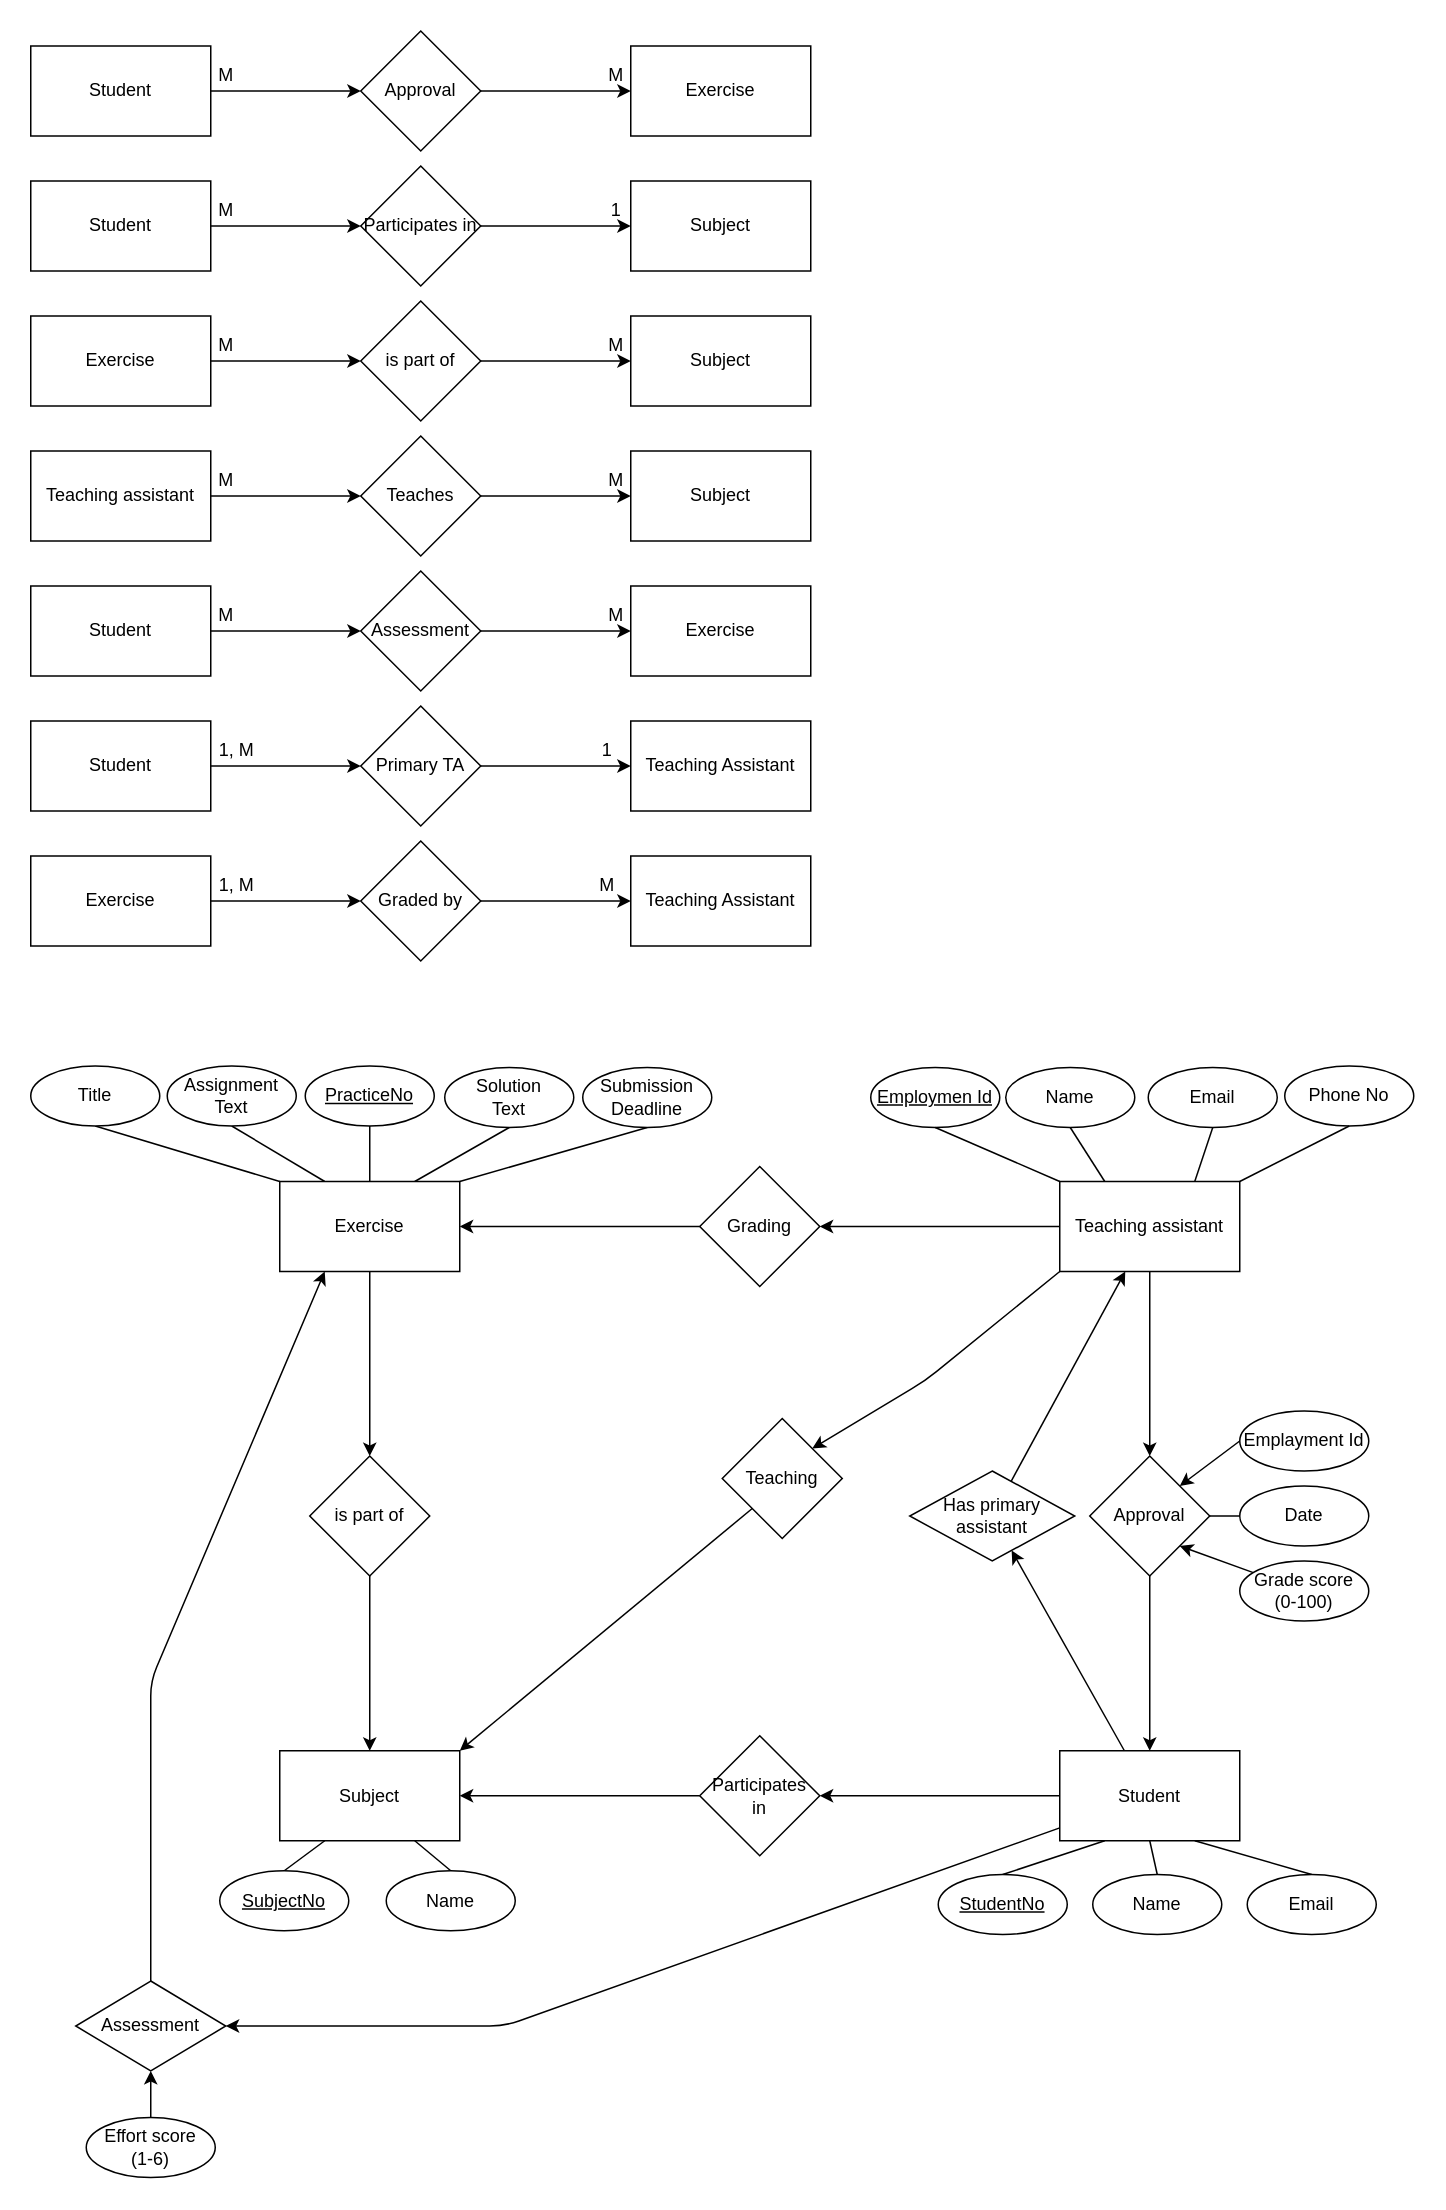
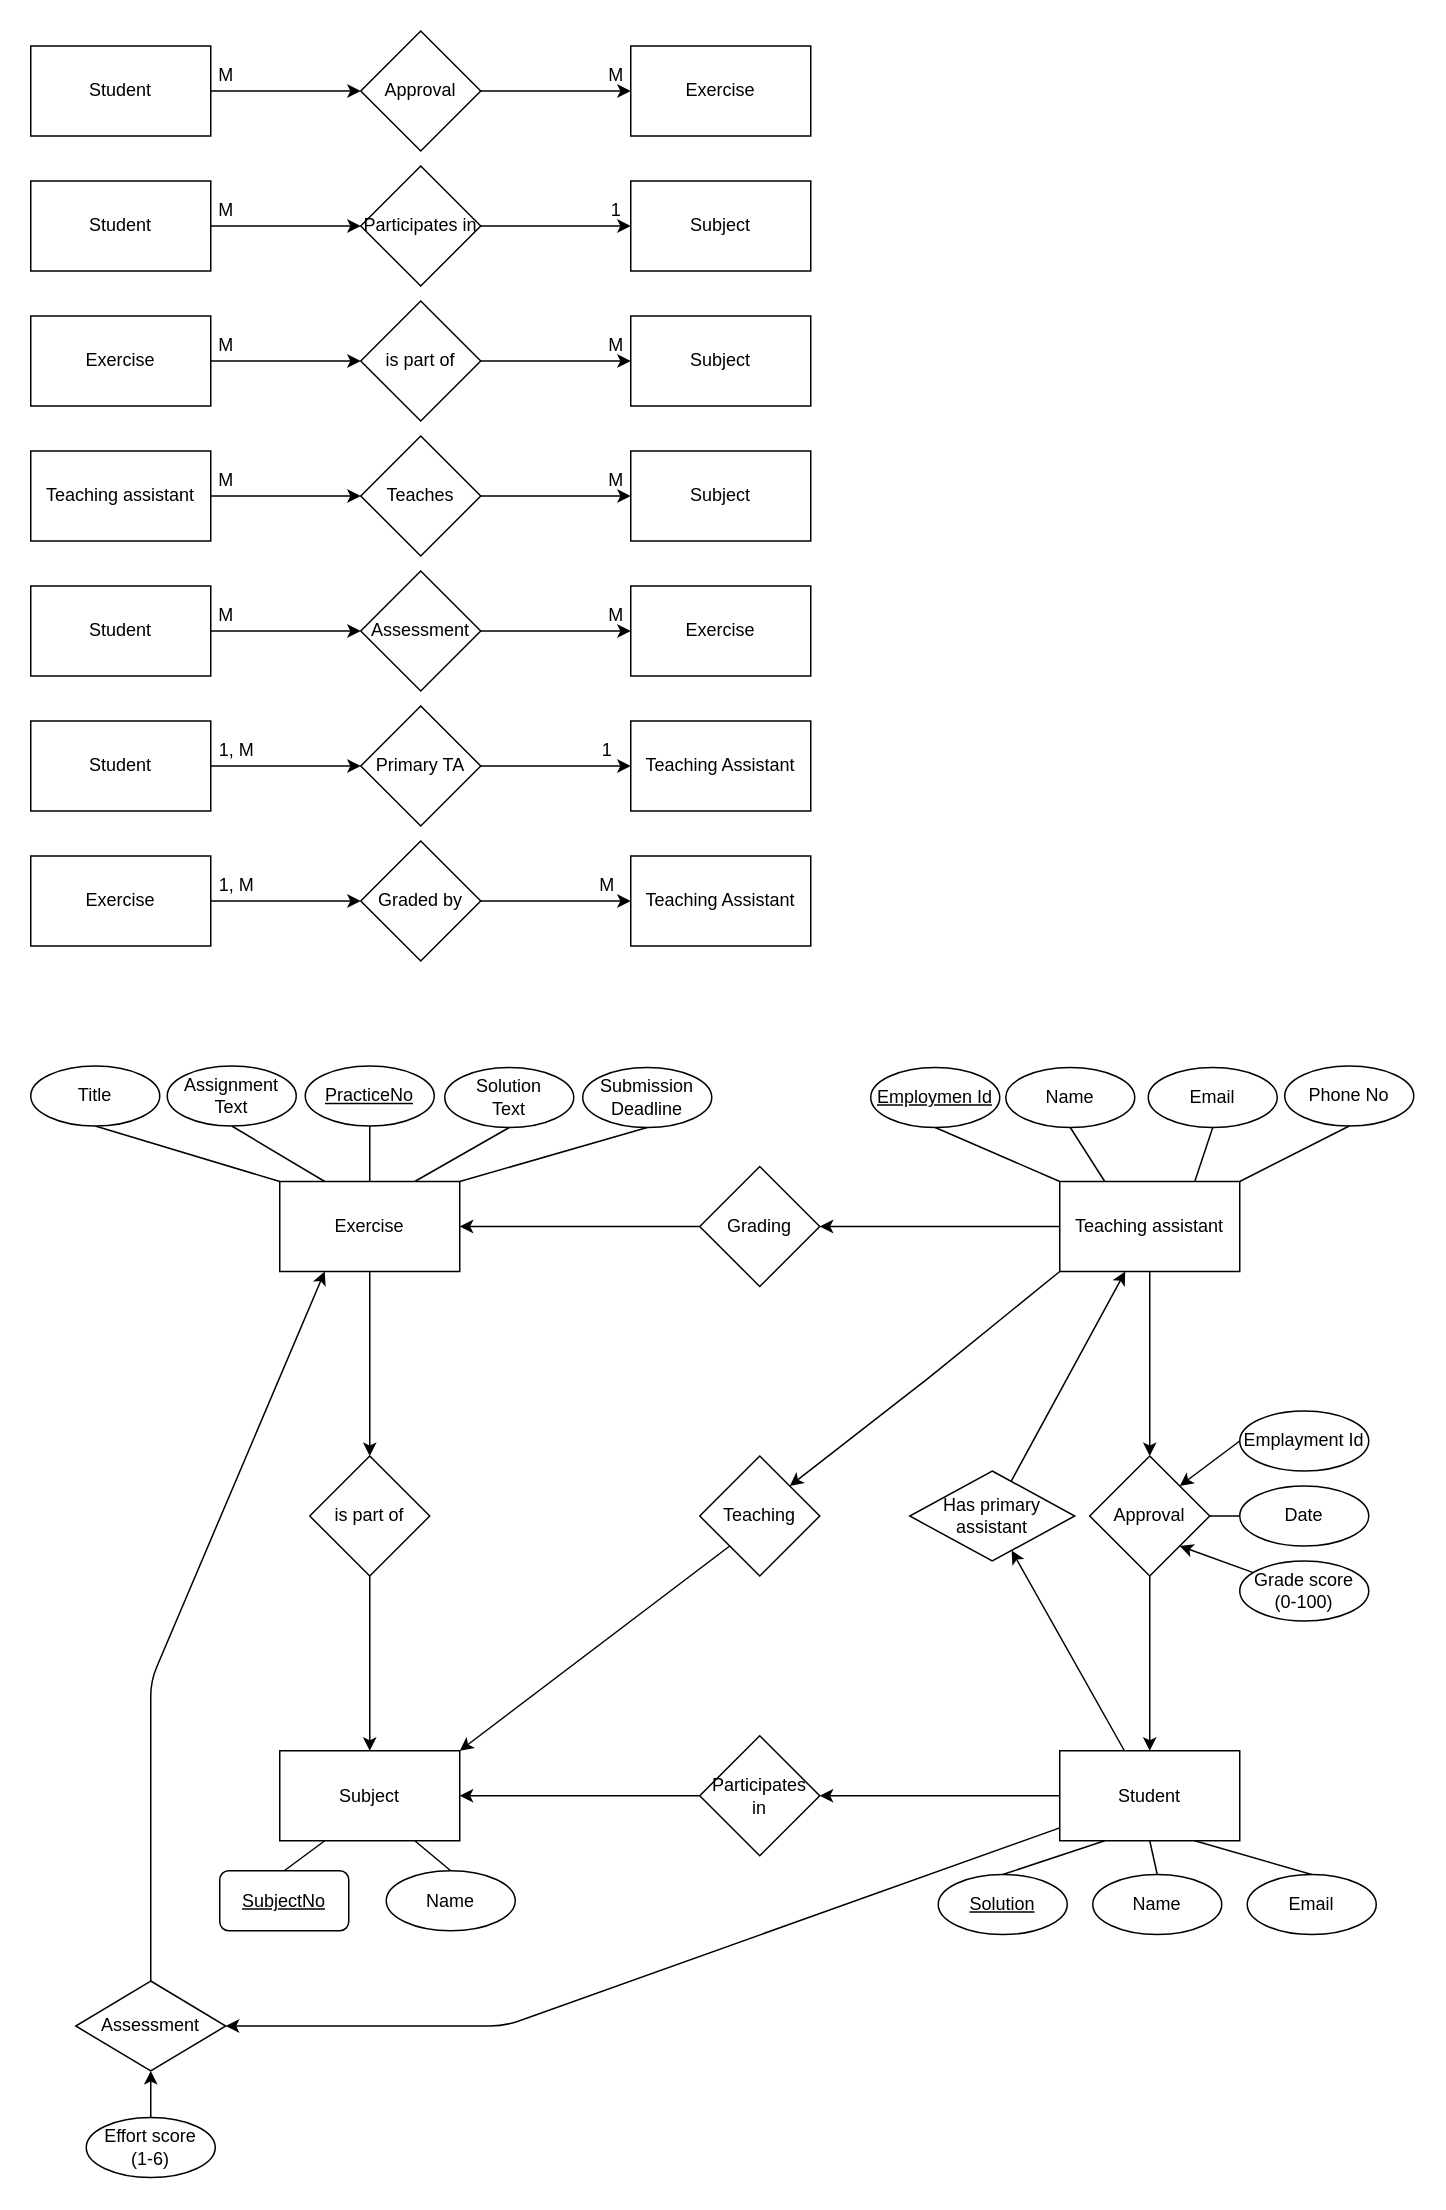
node "Teaching": moved (782, 1478) -> (760, 1516)
node "SubjectNo": shape ellipse -> rounded rectangle
node "StudentNo": label "StudentNo" -> "Solution"
